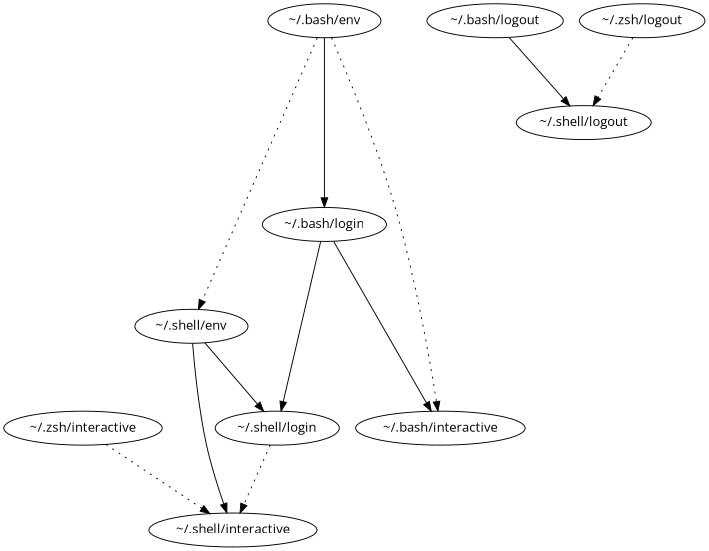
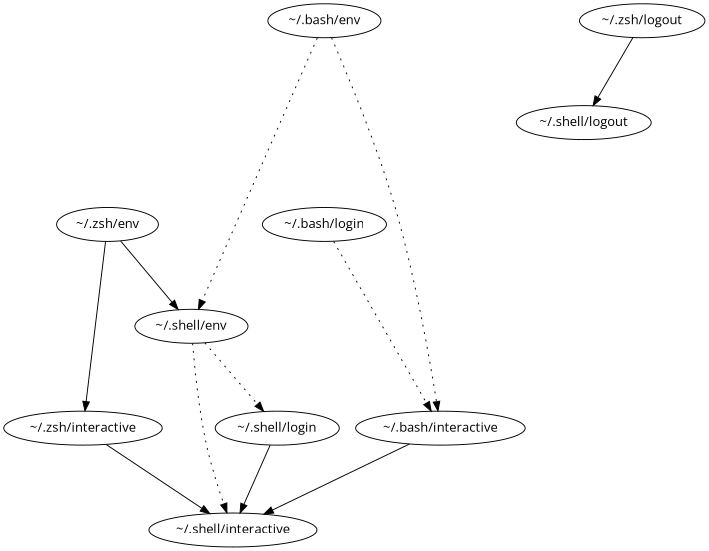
node "~/.bash/logout": removed
edge "~/.zsh/logout" -> "~/.shell/logout": style dotted -> solid
edge "~/.bash/env" -> "~/.bash/login": removed
node "~/.zsh/env": added
edge "~/.bash/login" -> "~/.shell/login": removed
edge "~/.bash/login" -> "~/.bash/interactive": style solid -> dotted
edge "~/.shell/env" -> "~/.shell/login": style solid -> dotted
edge "~/.shell/env" -> "~/.shell/interactive": style solid -> dotted
edge "~/.shell/login" -> "~/.shell/interactive": style dotted -> solid
edge "~/.zsh/interactive" -> "~/.shell/interactive": style dotted -> solid
edge "~/.bash/interactive" -> "~/.shell/interactive": added
